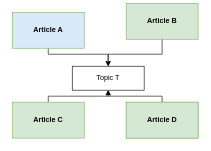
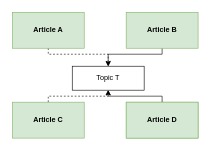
node "Article B": moved (162, 21) -> (162, 30)
node "Article A": fillcolor #dae8fc -> #d5e8d4
edge "Article A" -> "Topic T": style solid -> dashed
edge "Article C" -> "Topic T": style solid -> dashed
